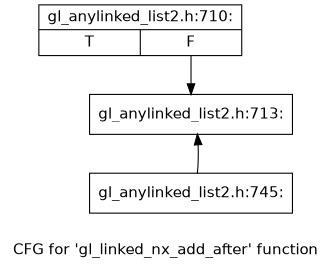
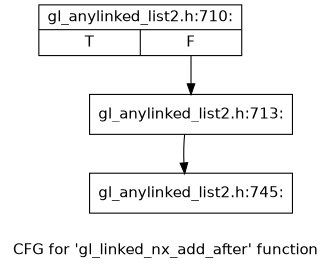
edge "gl_anylinked_list2.h:745:" -> "gl_anylinked_list2.h:713:": reversed
